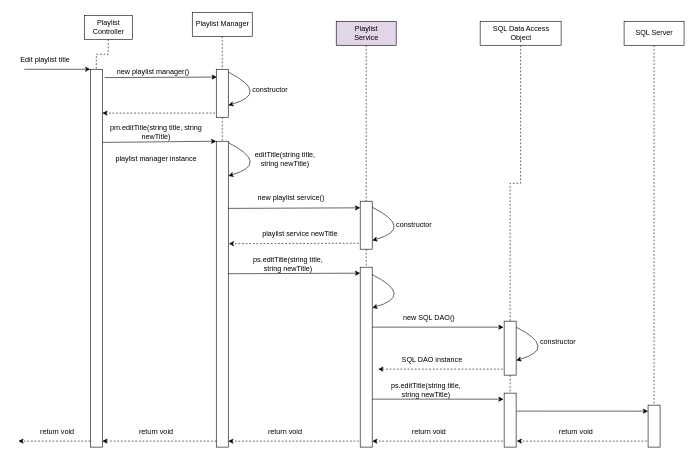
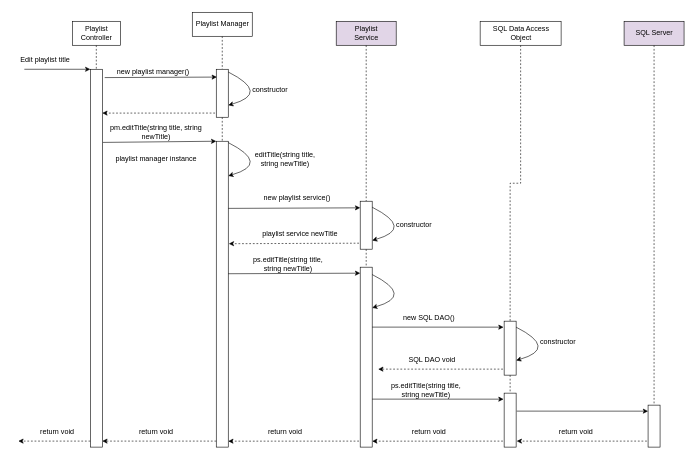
node "Playlist Controller": moved (108, 27) -> (96, 33)
node "SQL Server": fillcolor #ffffff -> #e1d5e7
node "new playlist service()": moved (291, 198) -> (297, 198)
node "SQL DAO instance": label "SQL DAO instance" -> "SQL DAO void"
